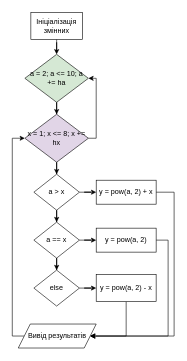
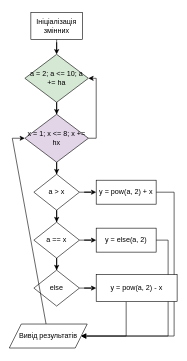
node "y = pow(a, 2)": label "y = pow(a, 2)" -> "y = else(a, 2)"
node "y = pow(a, 2) - x": size 60x27 -> 81x27
node "Вивід результатів": moved (57, 336) -> (48, 336)
